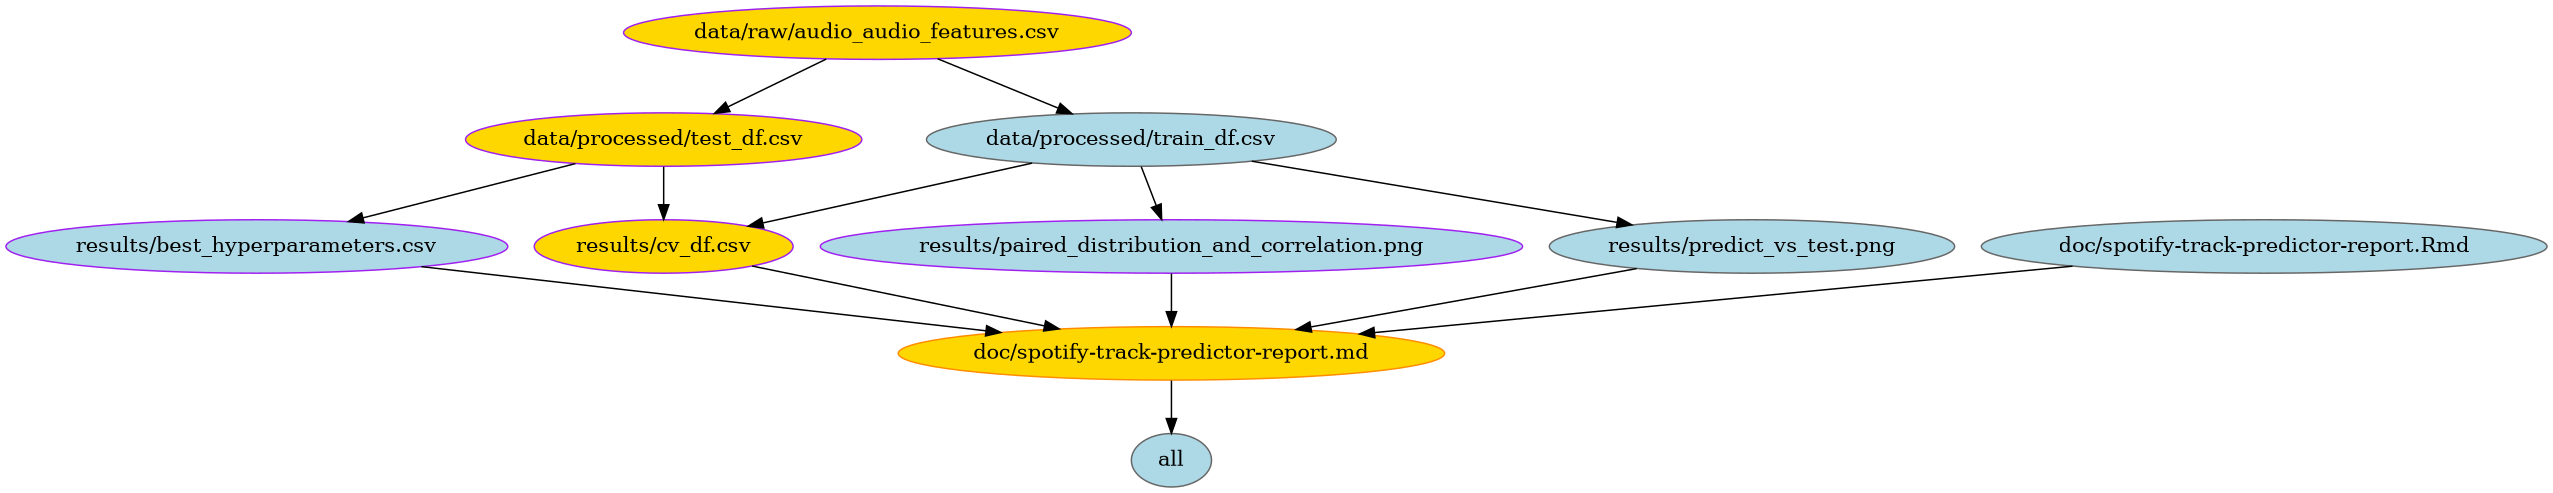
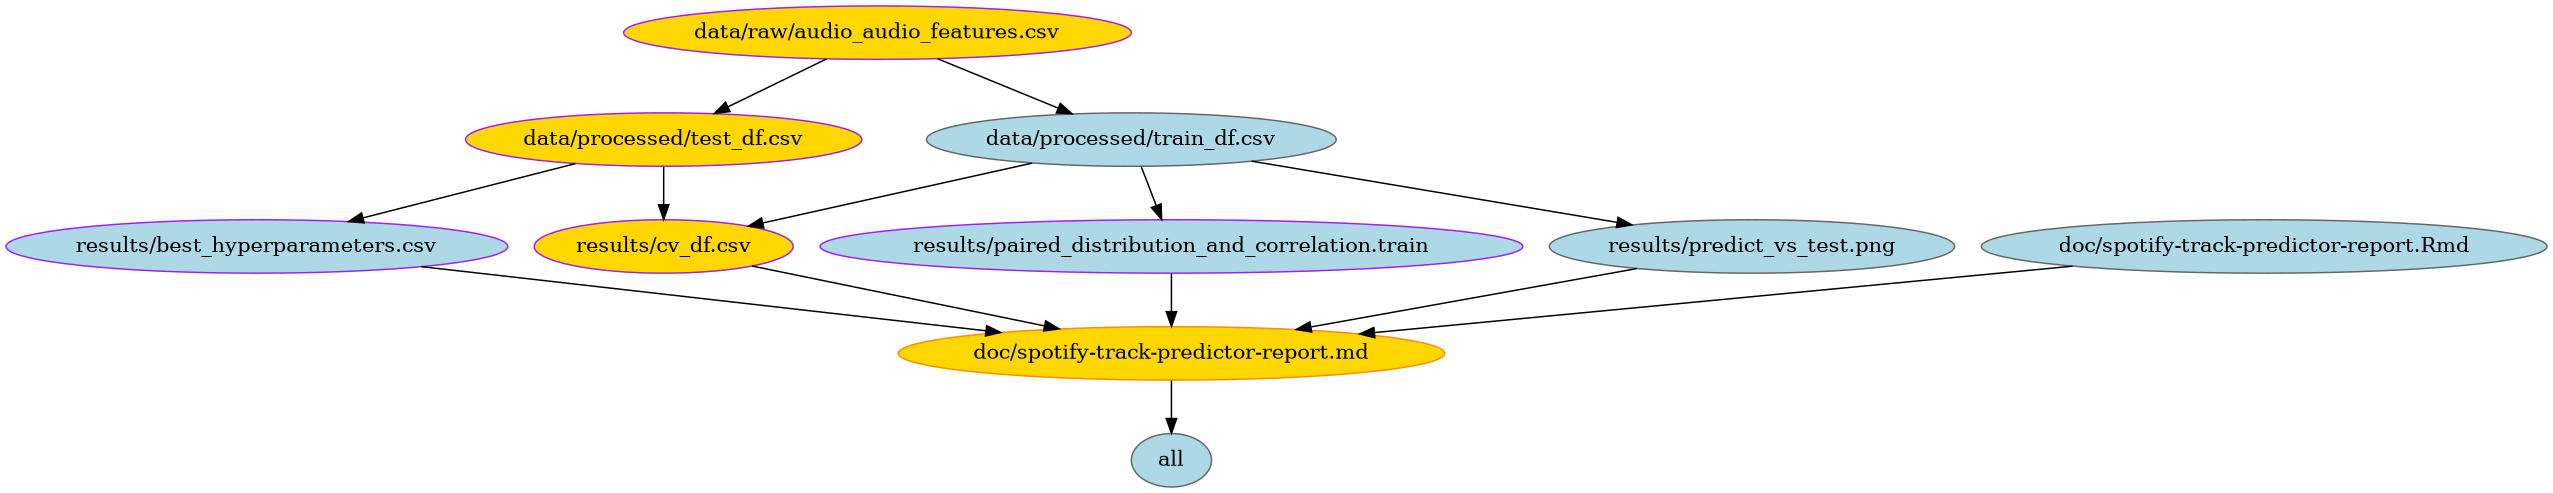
node "results/paired_distribution_and_correlation.png": label "results/paired_distribution_and_correlation.png" -> "results/paired_distribution_and_correlation.train"
